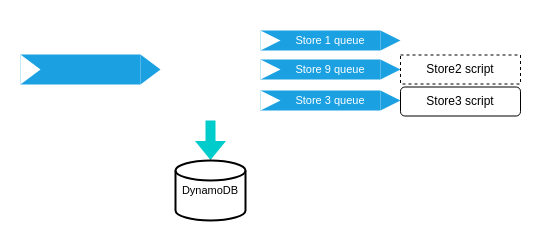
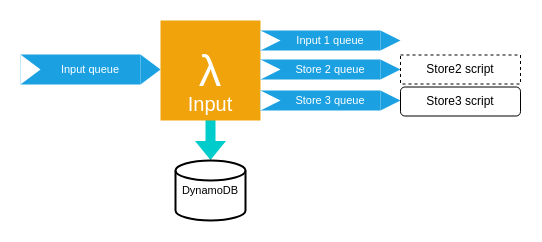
node "Store 1 queue": label "Store 1 queue" -> "Input 1 queue"
node "Input queue": added
node "Store 9 queue": label "Store 9 queue" -> "Store 2 queue"
node "λ": fillcolor #ffffff -> #f0a30a
node "Lambda": label "Lambda" -> "Input"
